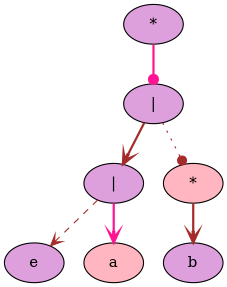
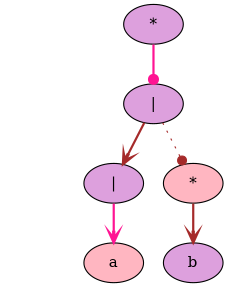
node "e": removed
